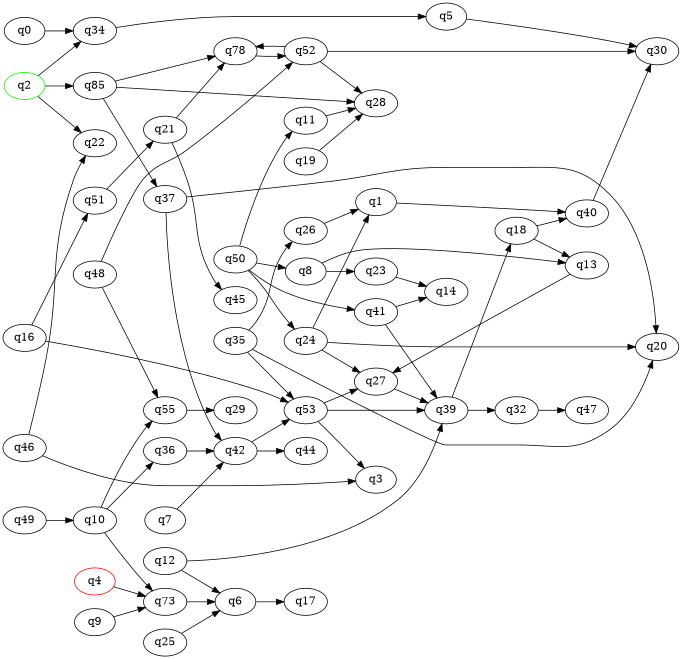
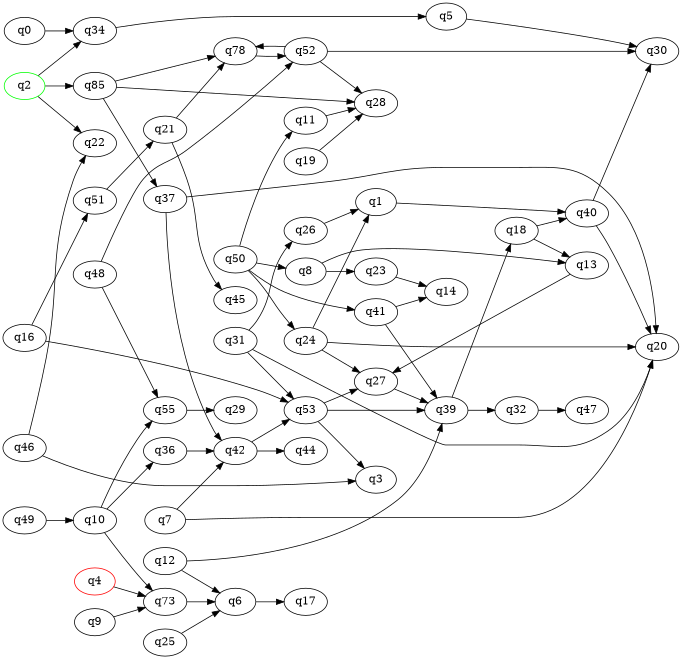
edge "q40" -> "q20": added
node "q35": label "q35" -> "q31"
edge "q7" -> "q20": added
